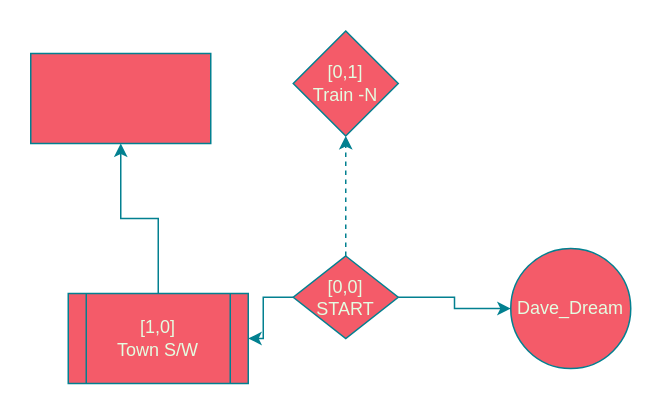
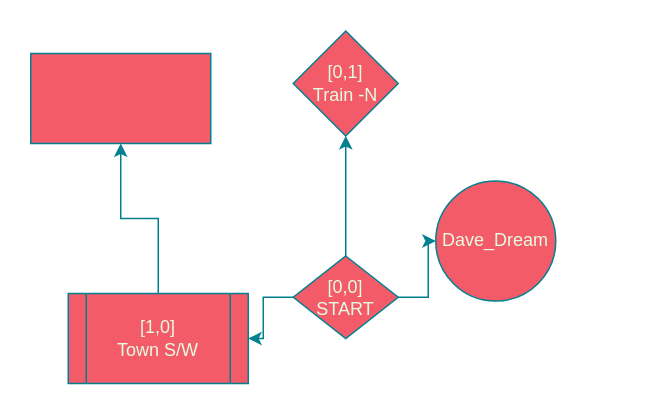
edge "[0,0] START" -> "[0,1] Train -N": style dashed -> solid
node "Dave_Dream": moved (571, 308) -> (496, 241)
